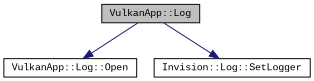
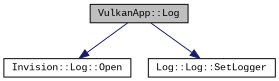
node "VulkanApp::Log::Open": label "VulkanApp::Log::Open" -> "Invision::Log::Open"
node "Invision::Log::SetLogger": label "Invision::Log::SetLogger" -> "Log::Log::SetLogger"
